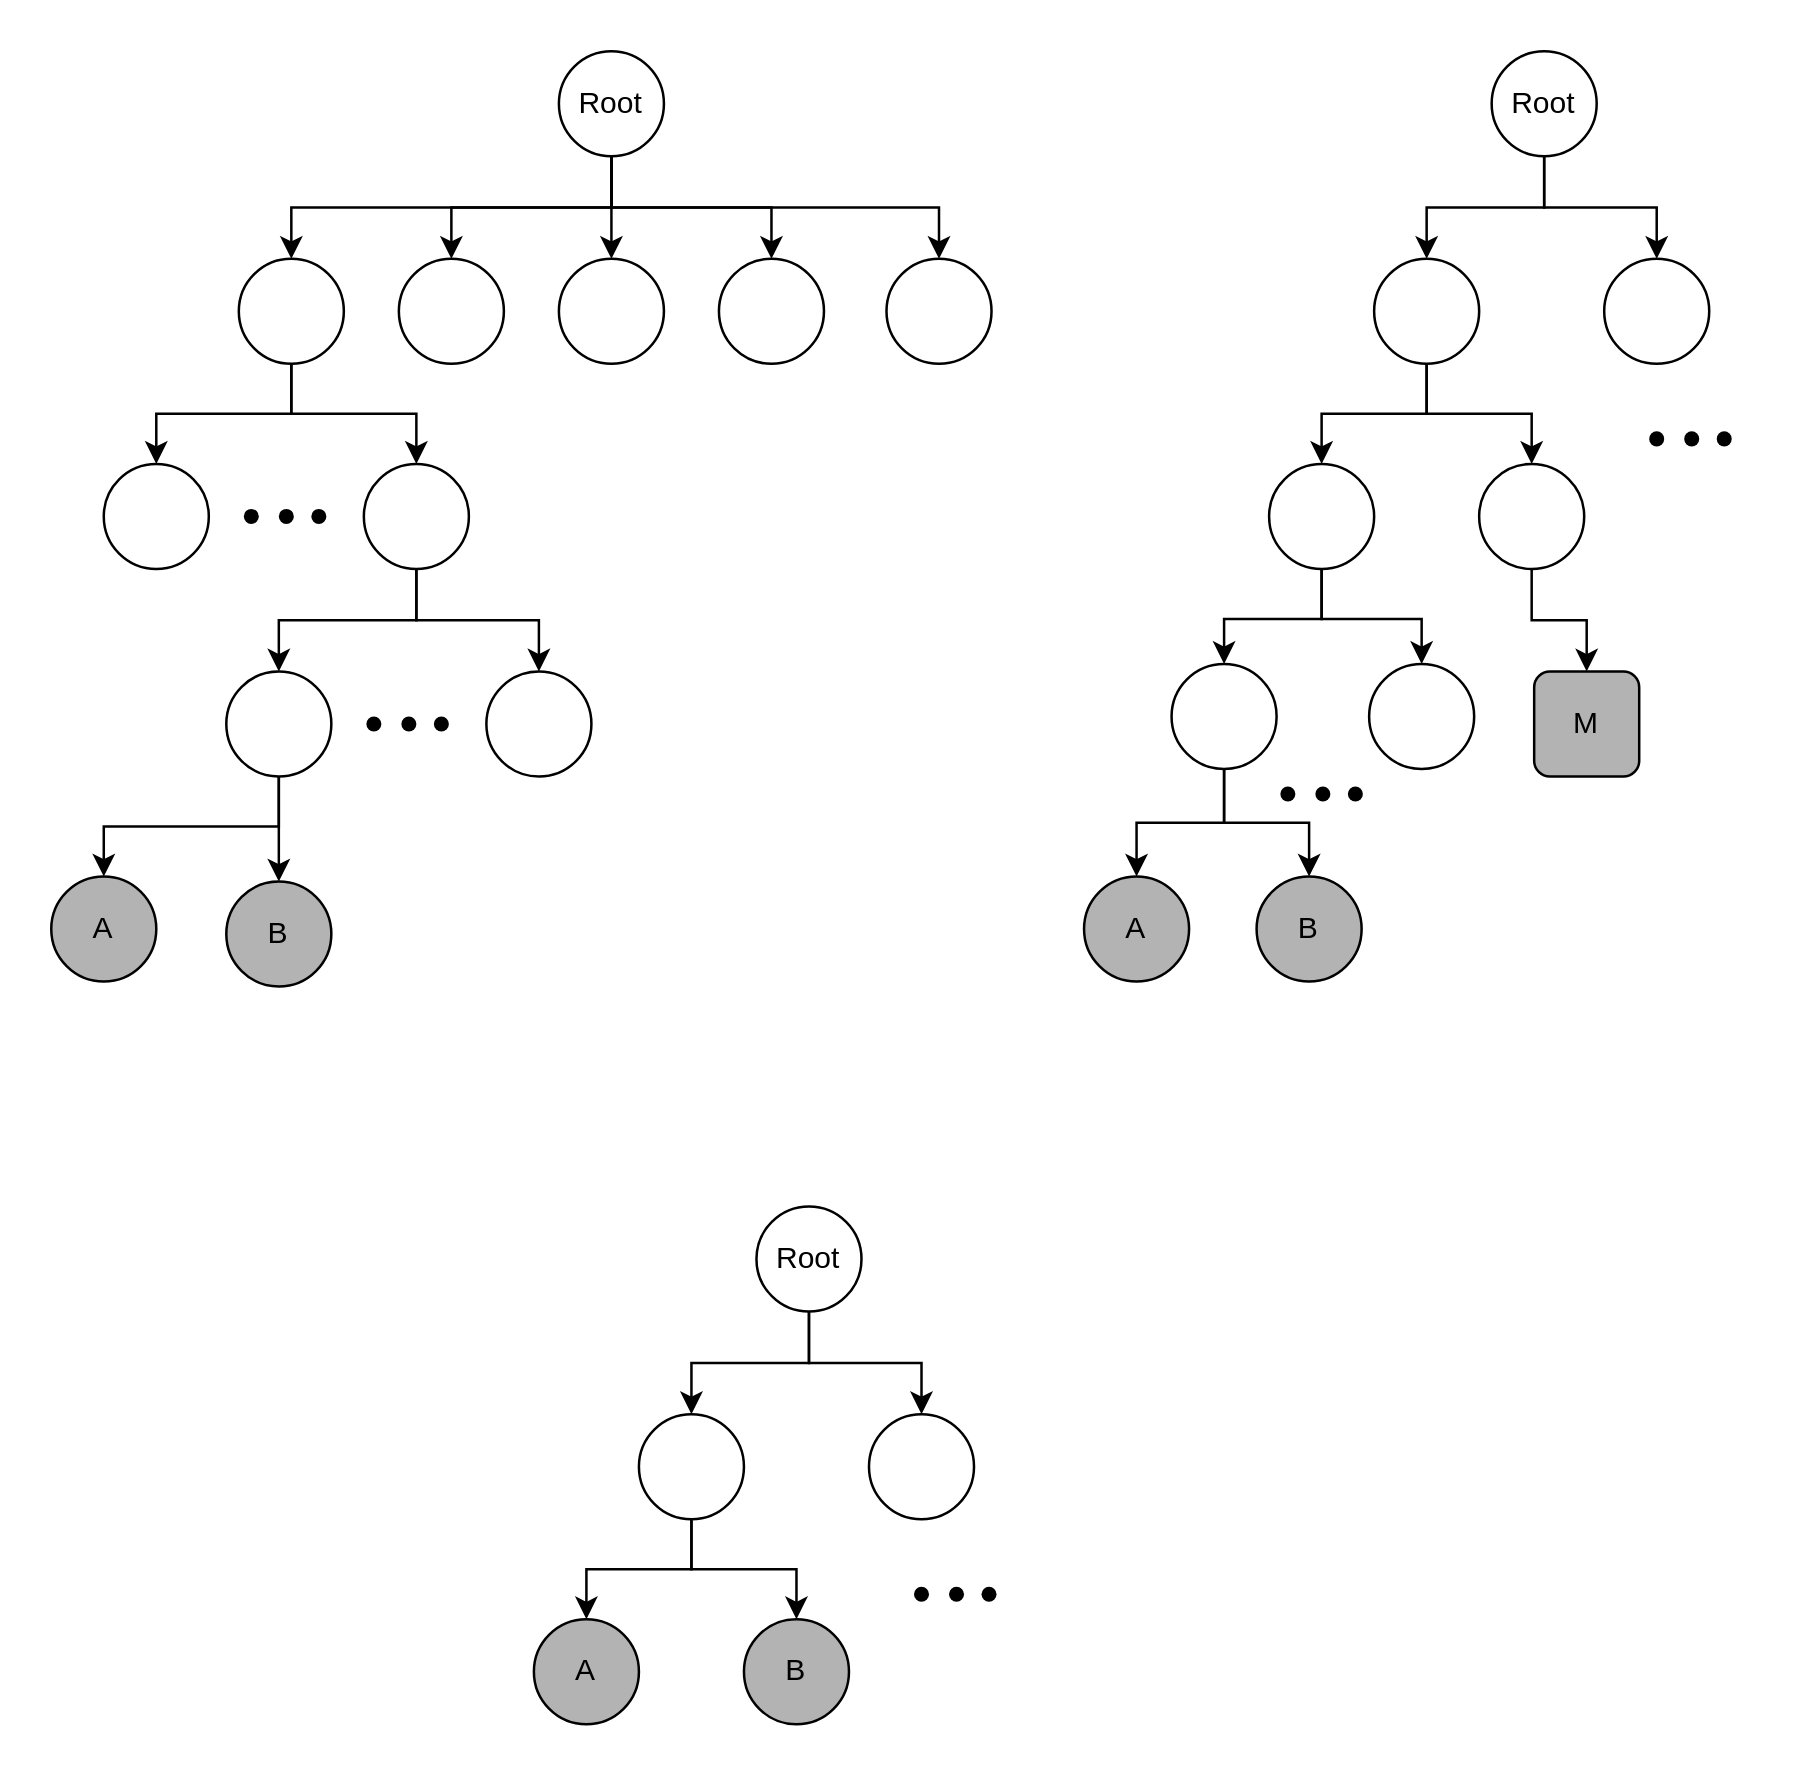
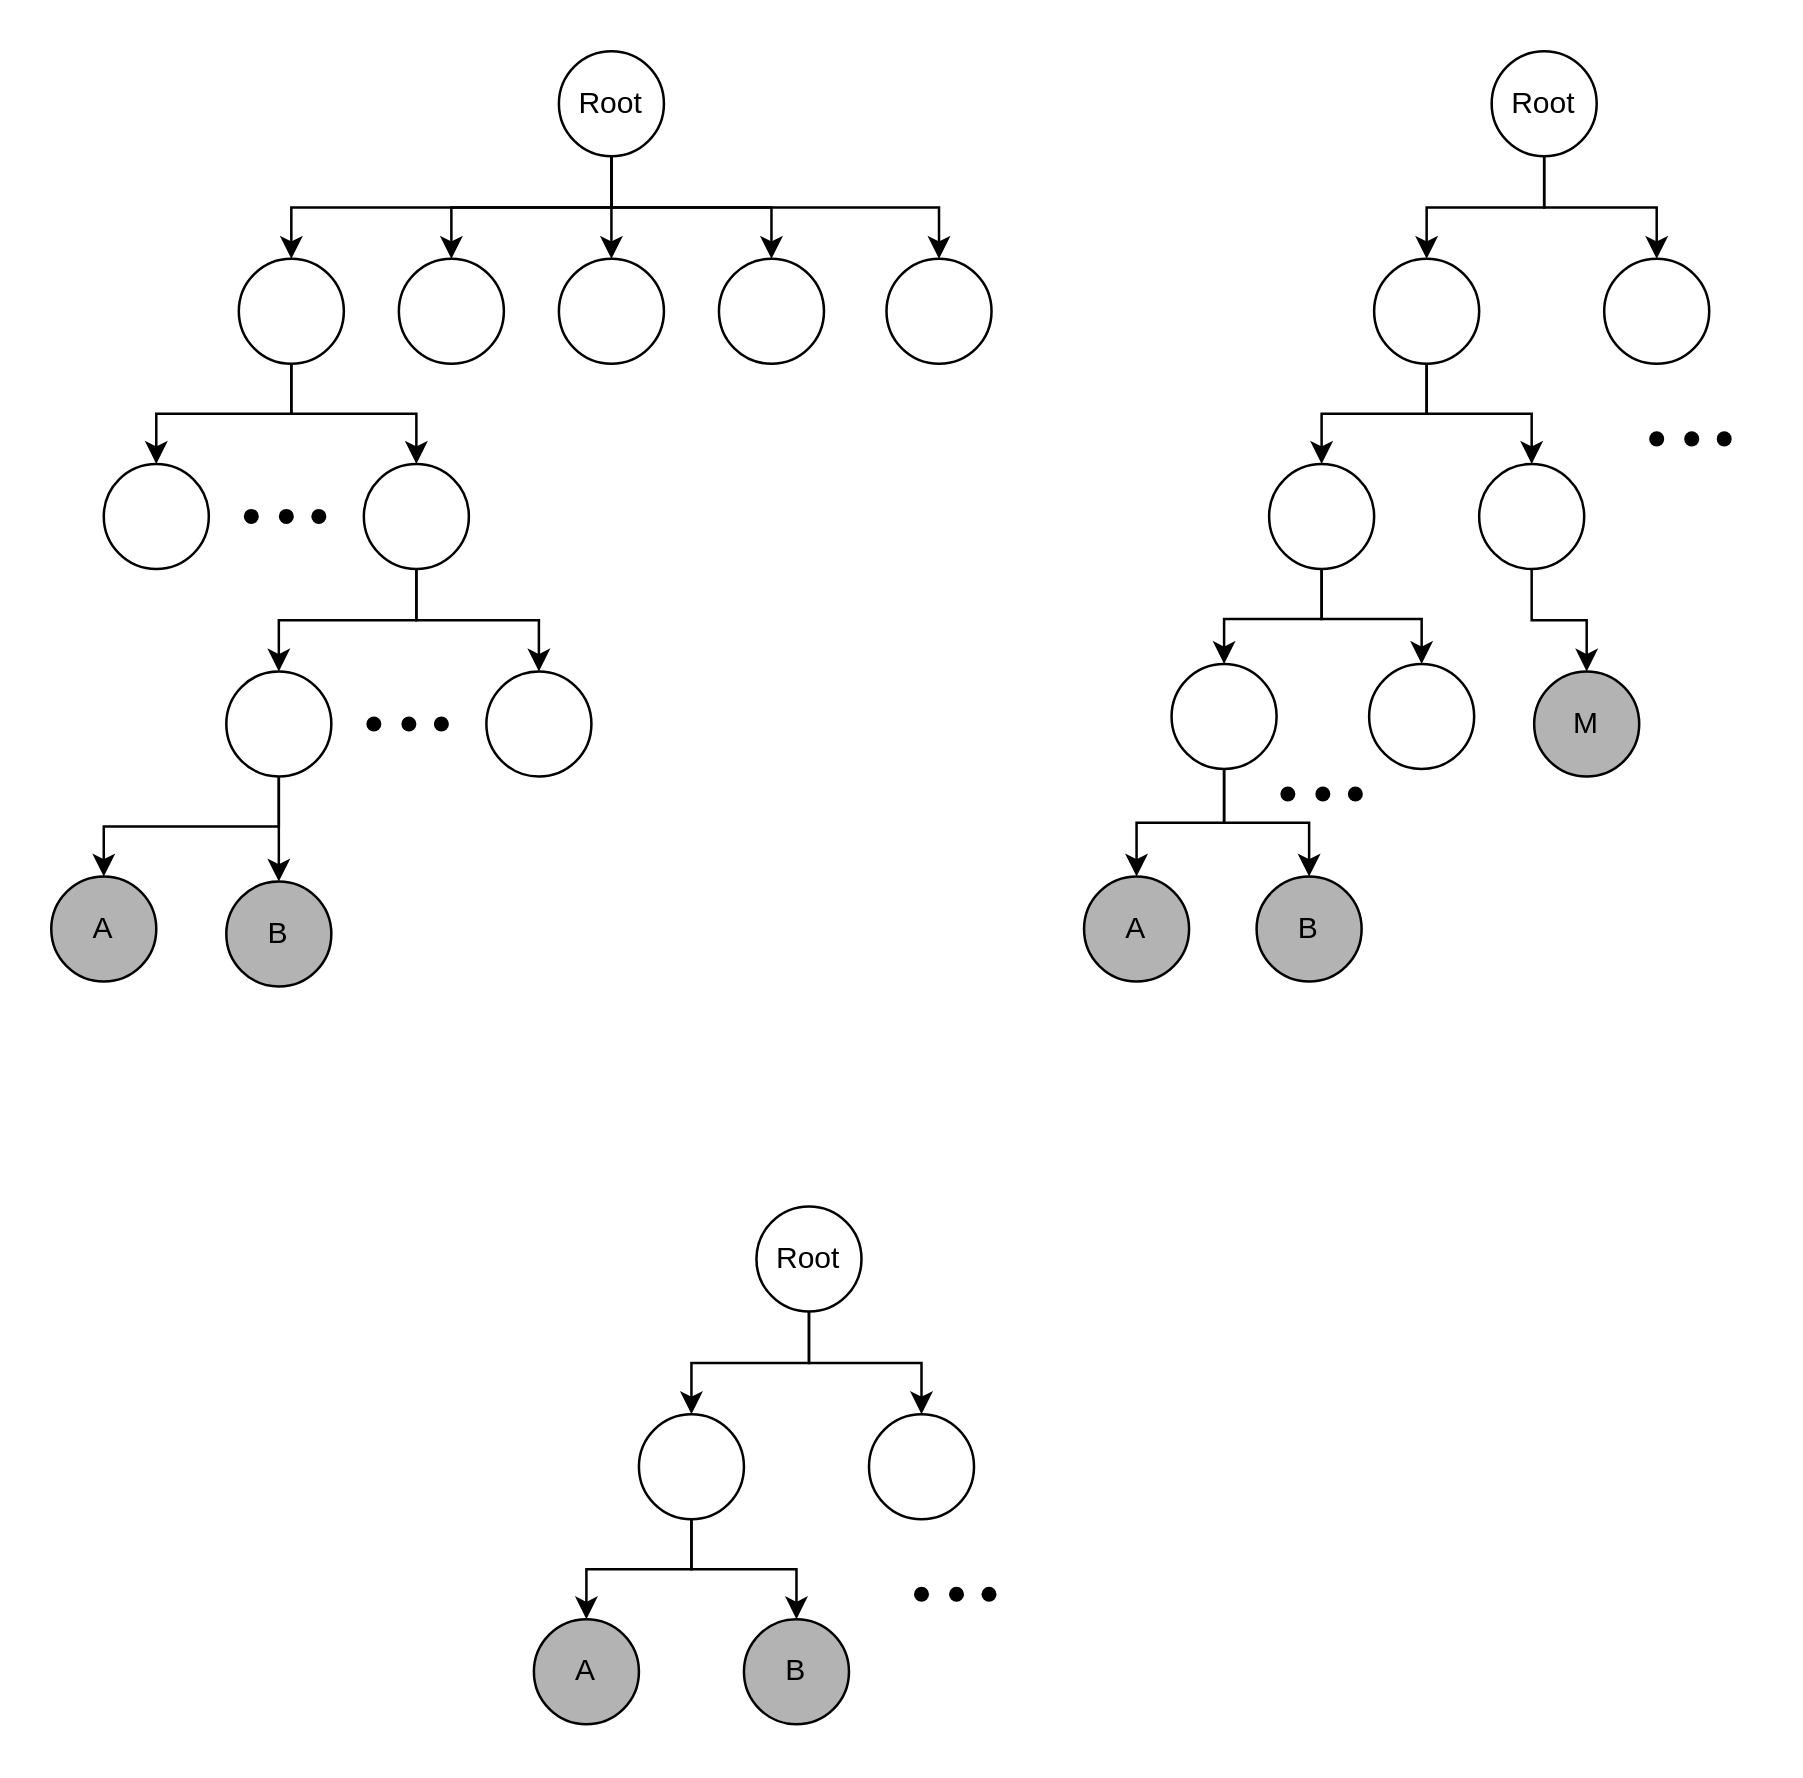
node "M": shape rounded rectangle -> ellipse
